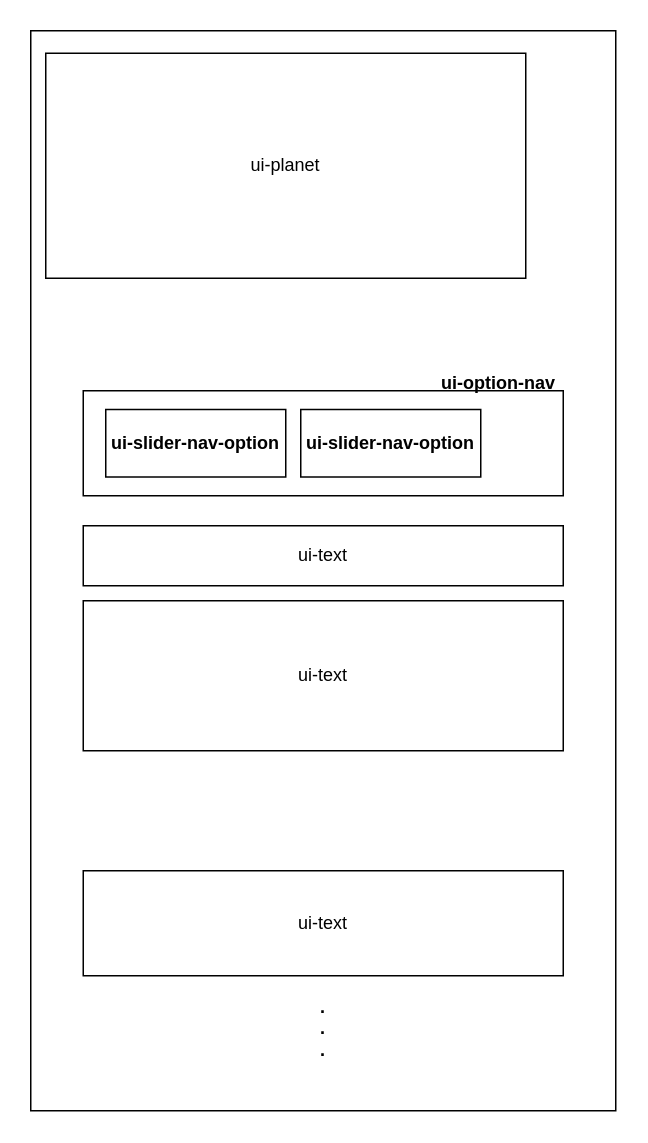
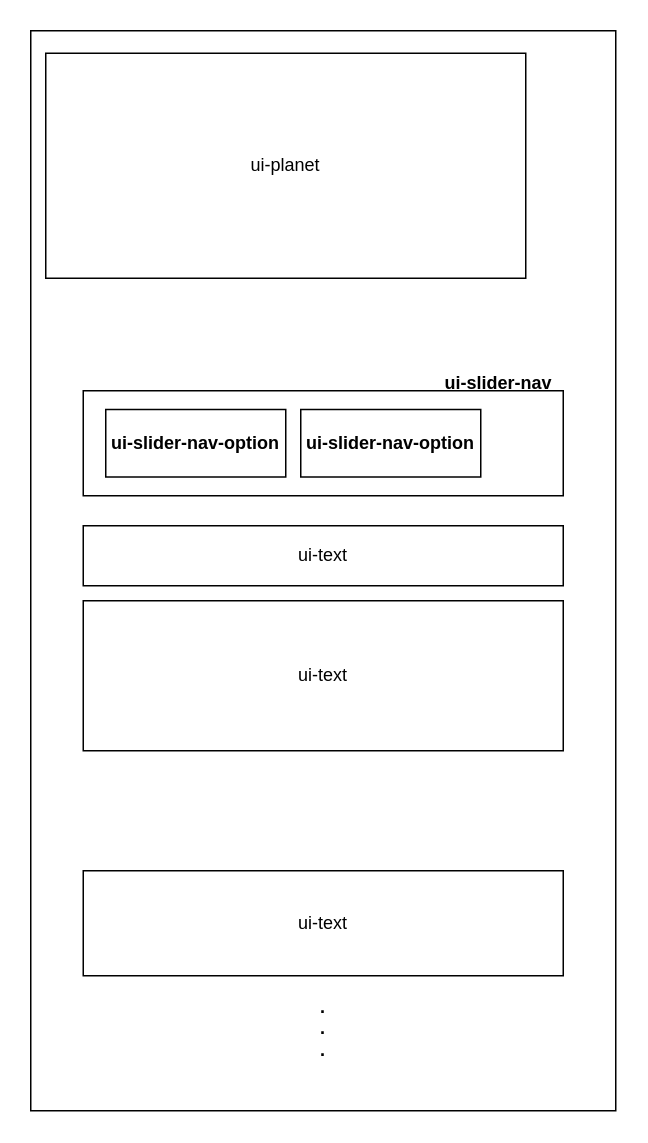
node "ui-option-nav": label "ui-option-nav" -> "ui-slider-nav"
